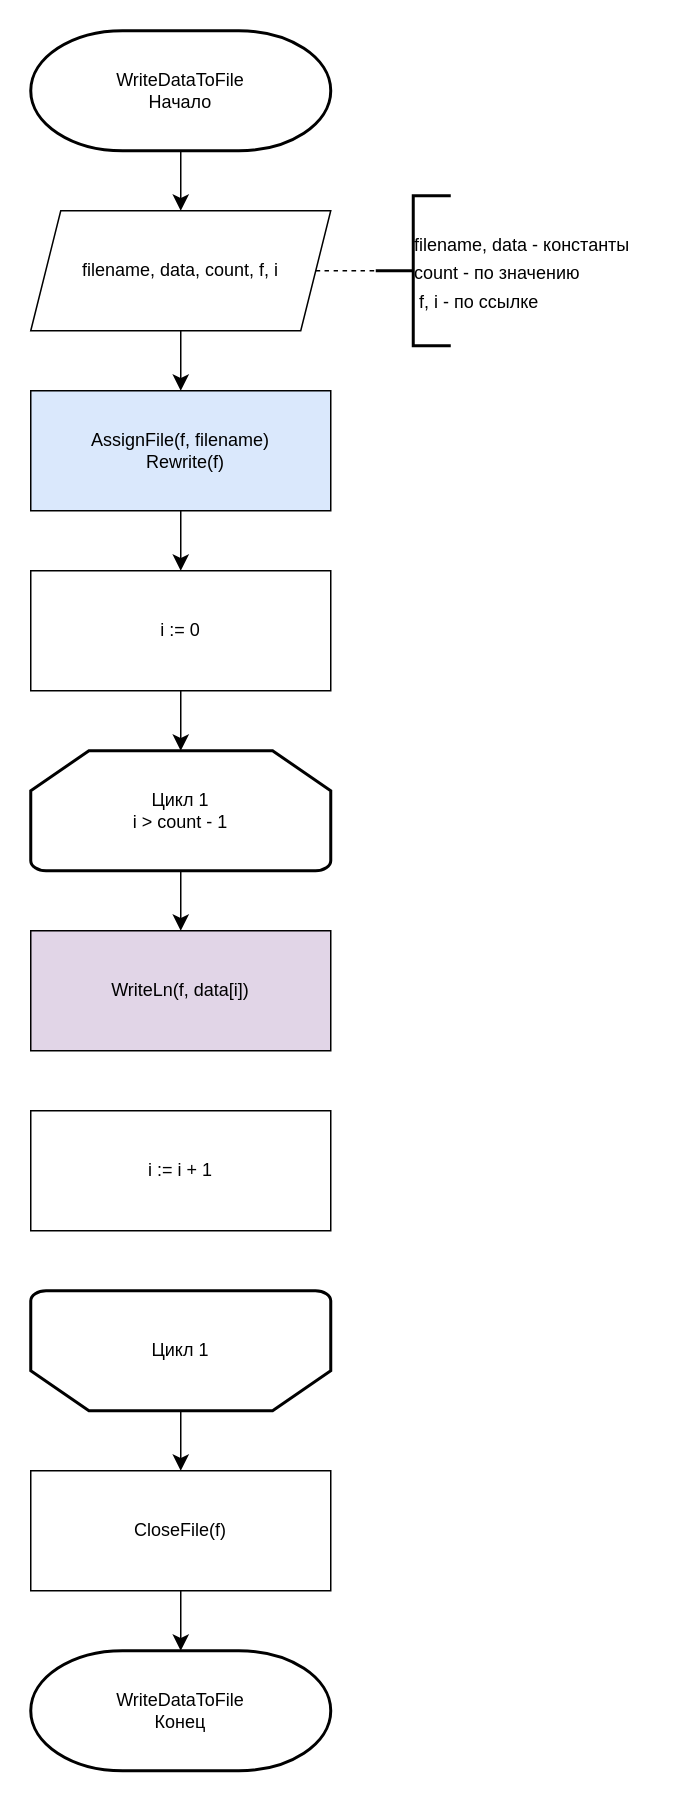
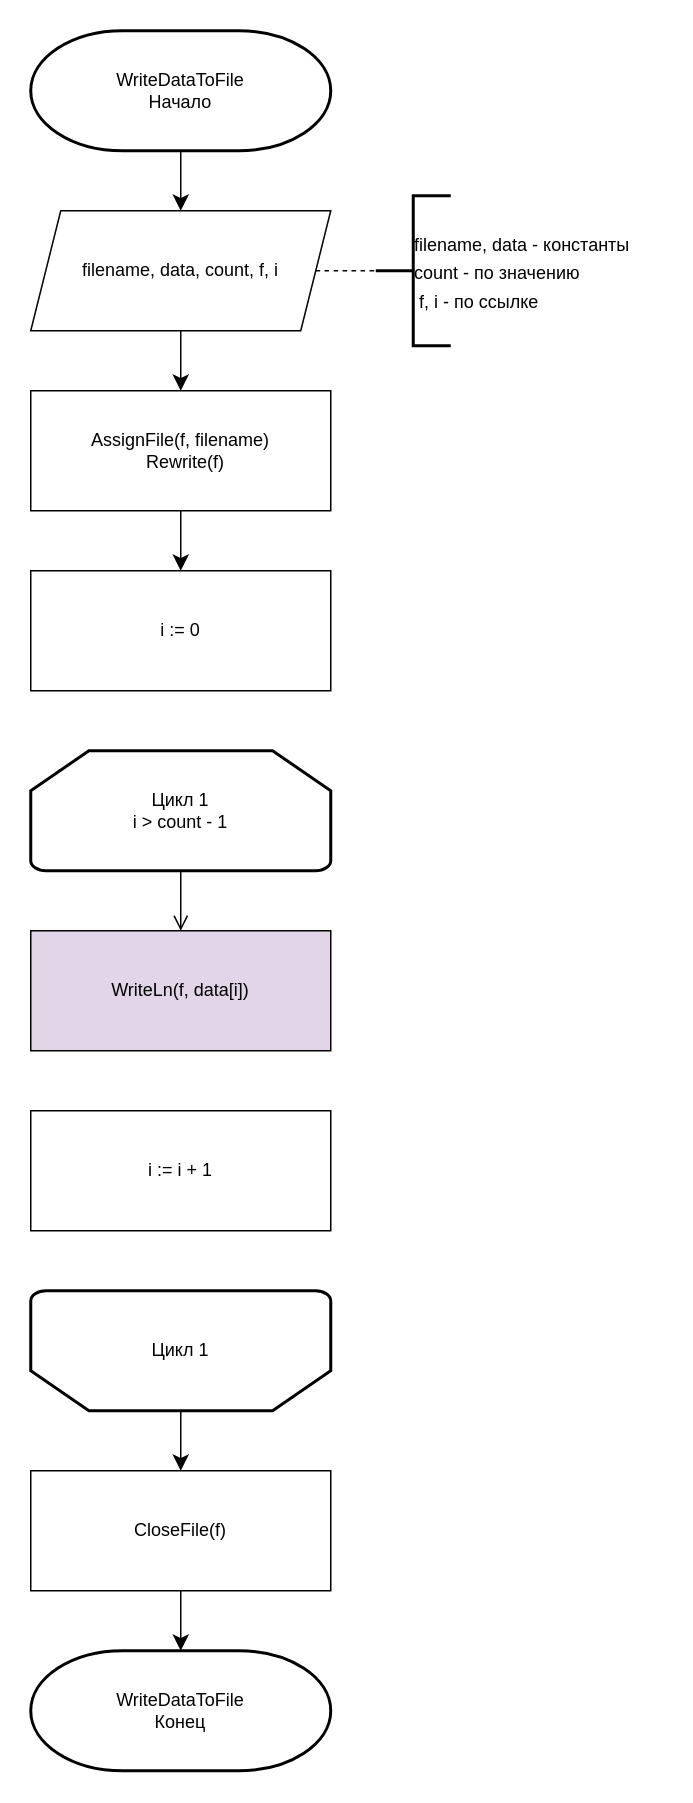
node "AssignFile(f, filename) Rewrite(f)": fillcolor #dae8fc -> #ffffff
edge "i := 0" -> "Цикл 1 i > count - 1": removed
edge "Цикл 1 i > count - 1" -> "WriteLn(f, data[i])": arrowhead classic -> open
